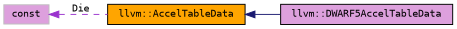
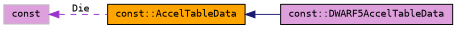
node "llvm::AccelTableData": label "llvm::AccelTableData" -> "const::AccelTableData"
node "llvm::DWARF5AccelTableData": label "llvm::DWARF5AccelTableData" -> "const::DWARF5AccelTableData"
